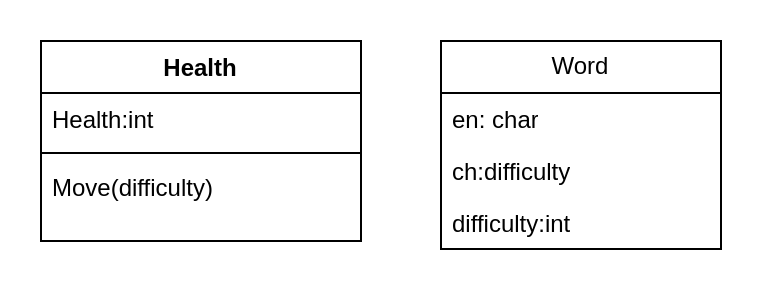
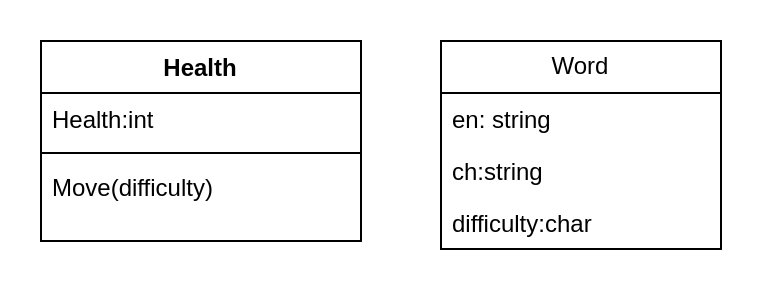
node "en: char": label "en: char" -> "en: string"
node "ch:difficulty": label "ch:difficulty" -> "ch:string"
node "difficulty:int": label "difficulty:int" -> "difficulty:char"
